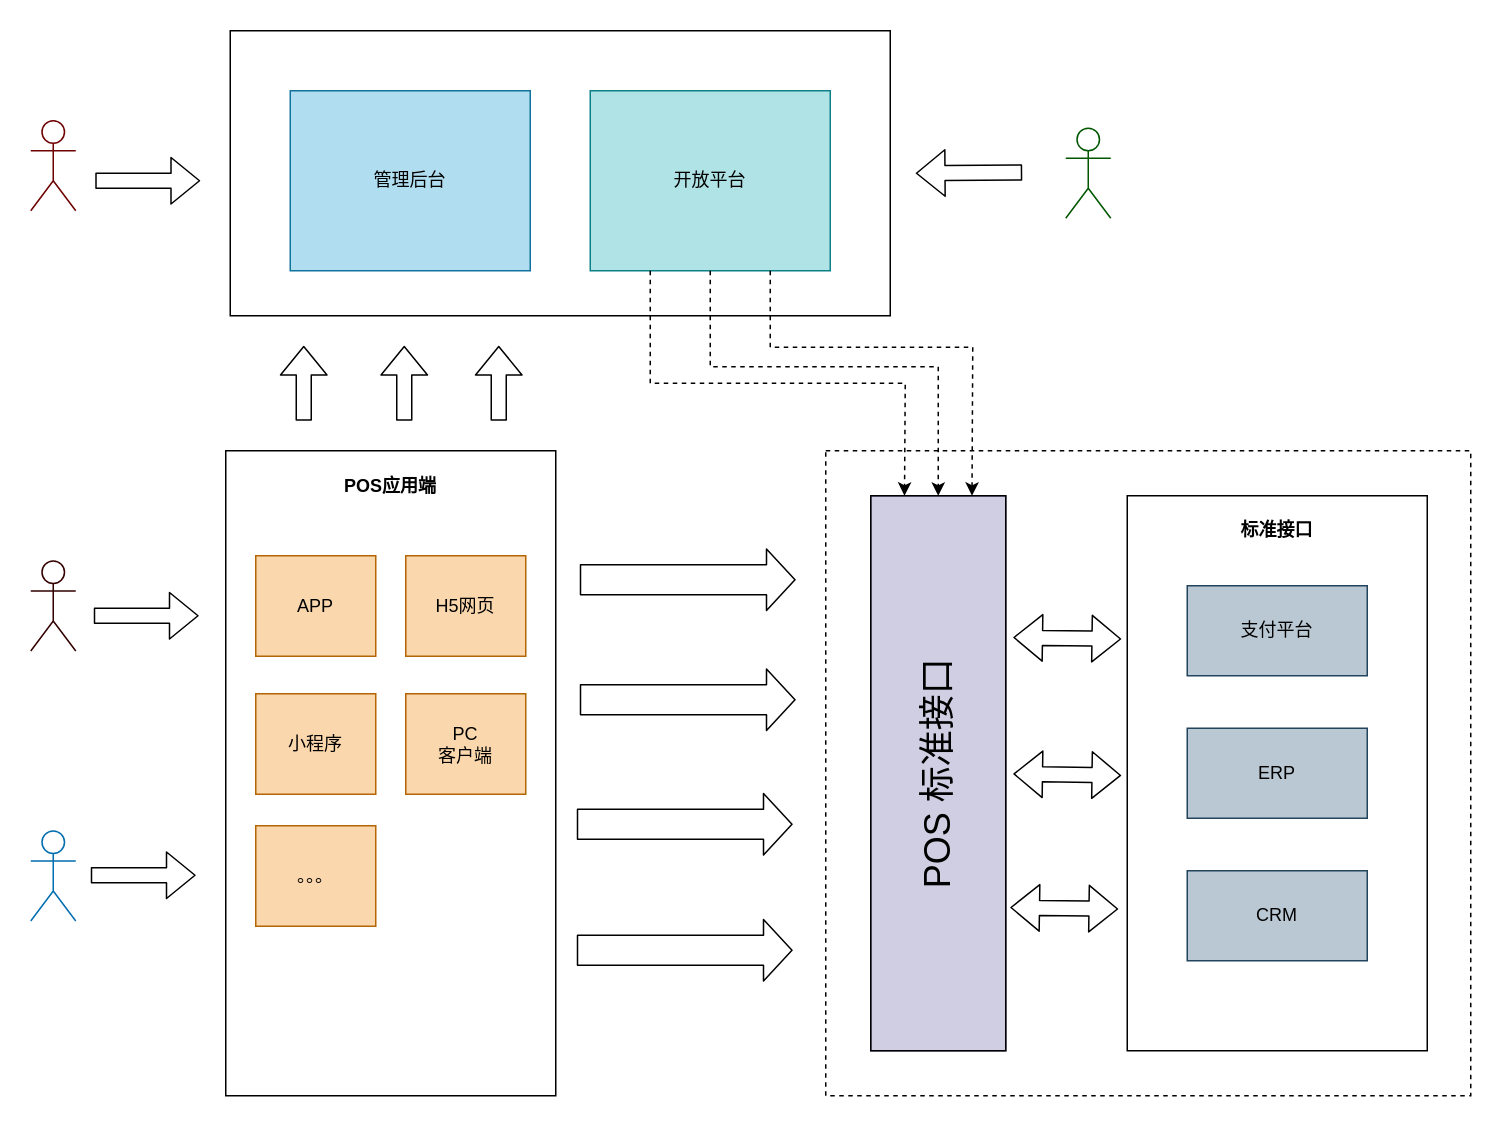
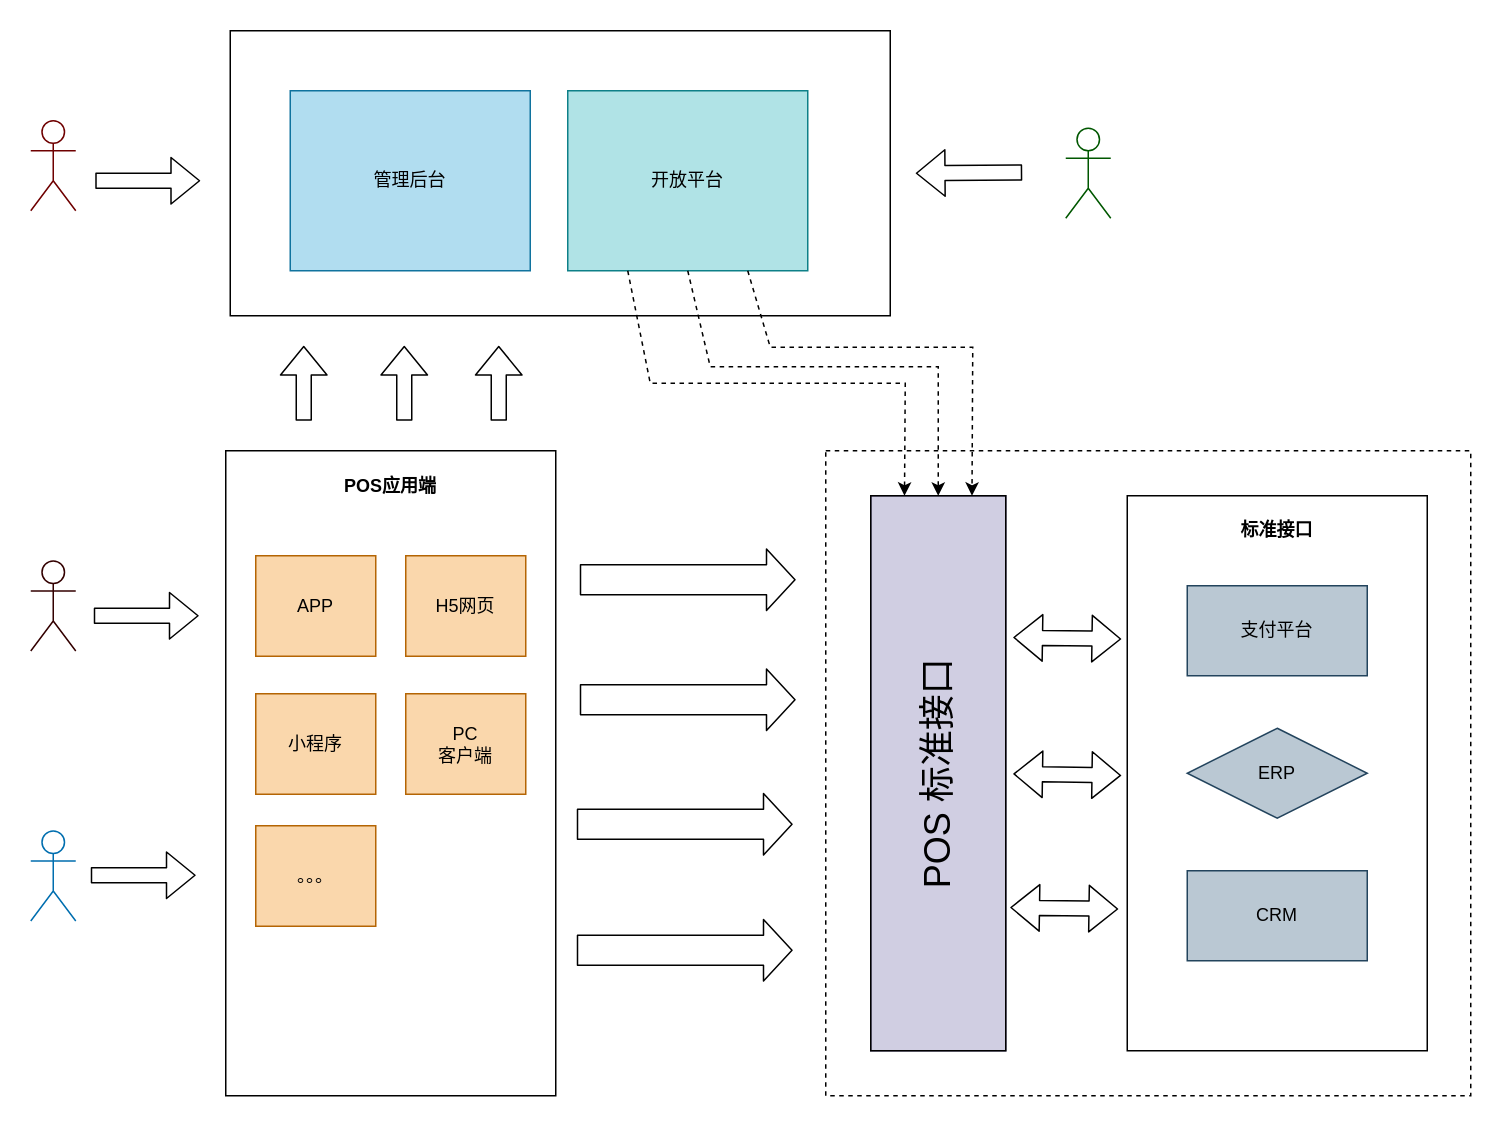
node "开放平台": moved (710, 181) -> (688, 181)
node "ERP": shape rectangle -> diamond
